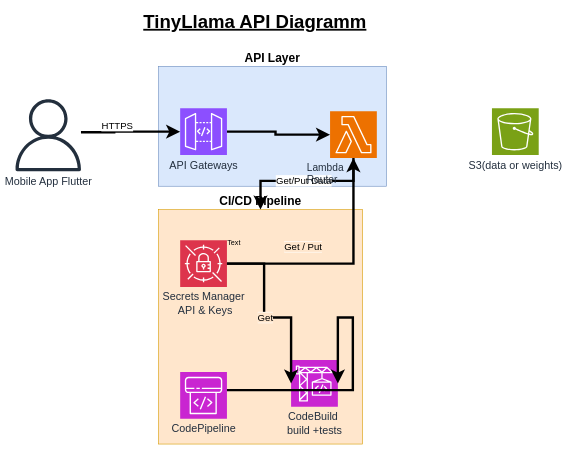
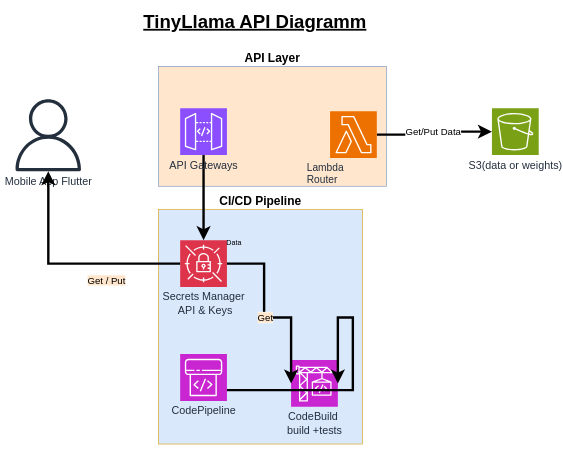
node "API Layer": fillcolor #dae8fc -> #ffe6cc
edge "Mobile App Flutter" -> "API Gateways": removed, label "HTTPS"
edge "API Gateways" -> "Lambda Router": now "API Gateways" -> "Secrets Manager API & Keys"
edge "Lambda Router" -> "CI/CD Pipeline": now "Lambda Router" -> "S3(data or weights)"
node "Text": label "Text" -> "Data"
edge "Secrets Manager API & Keys" -> "Lambda Router": now "Secrets Manager API & Keys" -> "Mobile App Flutter"
node "CI/CD Pipeline": fillcolor #ffe6cc -> #dae8fc
node "CodePipeline": moved (204, 396) -> (204, 378)
